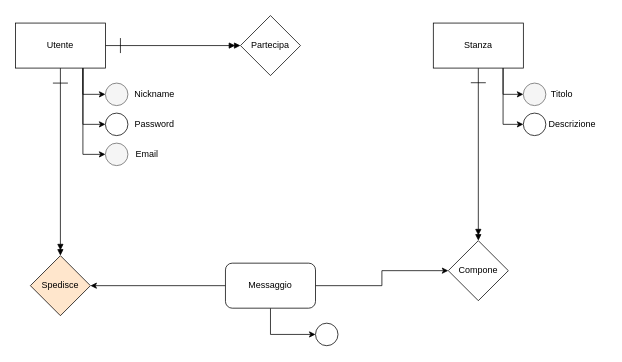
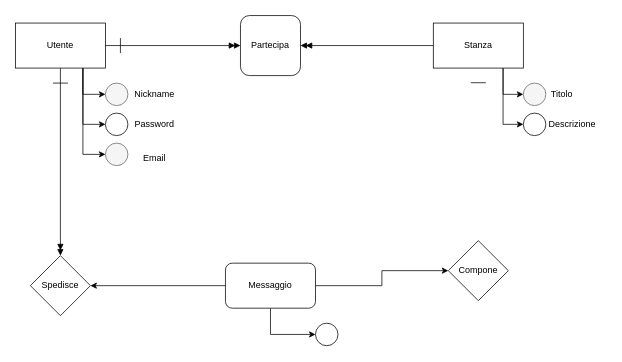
node "Partecipa": shape diamond -> rounded rectangle
edge "Stanza" -> "Partecipa": added
edge "Stanza" -> "Compone": removed
node "Email": moved (147, 154) -> (154, 158)
node "Spedisce": fillcolor #ffe6cc -> #ffffff
